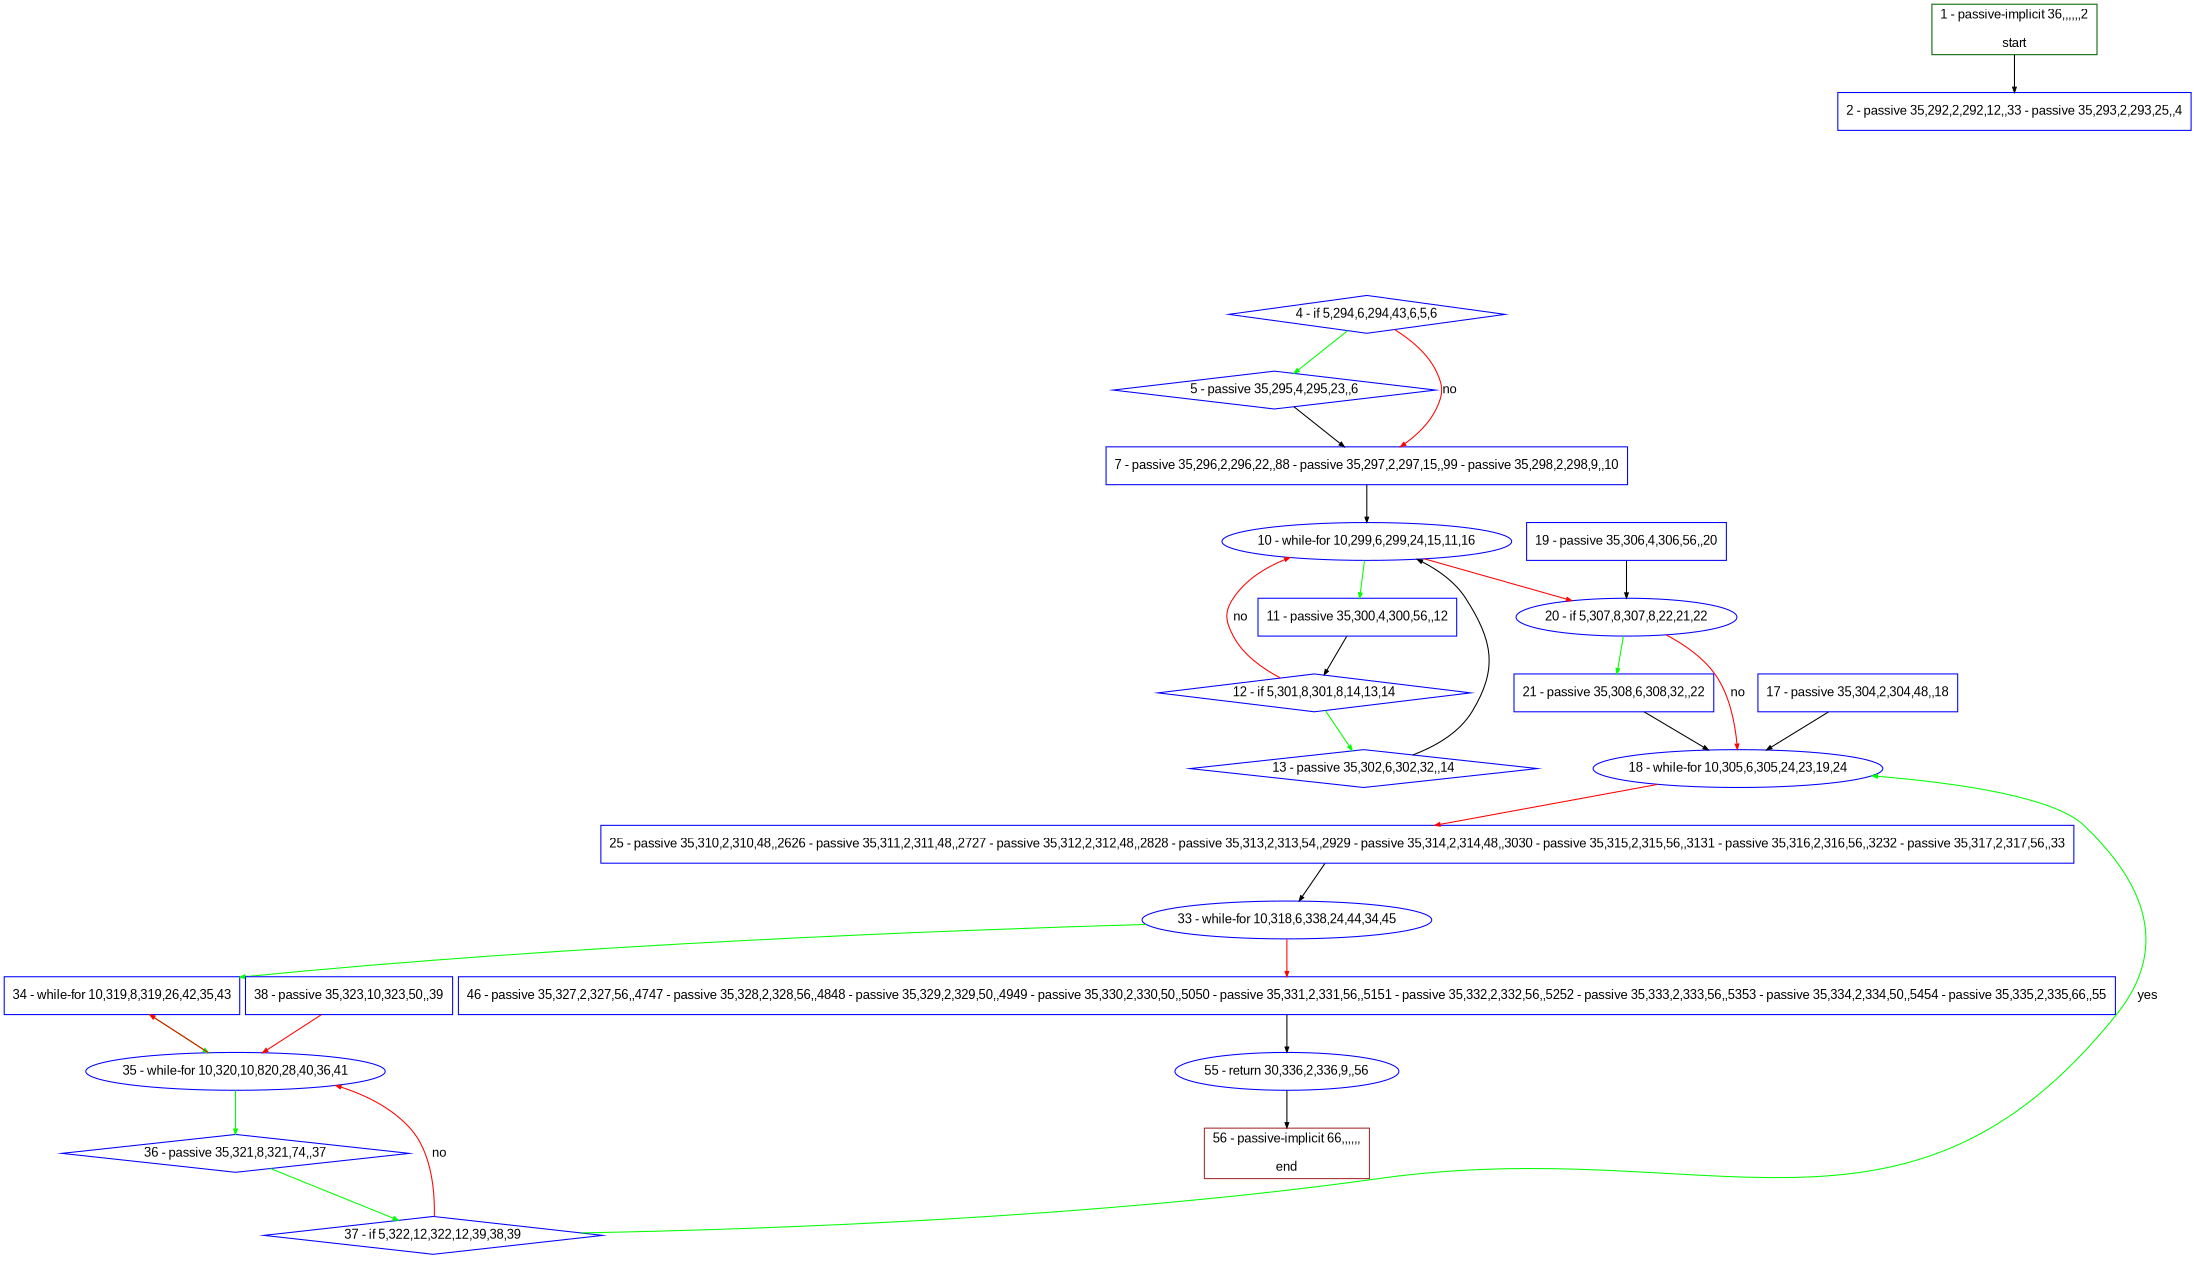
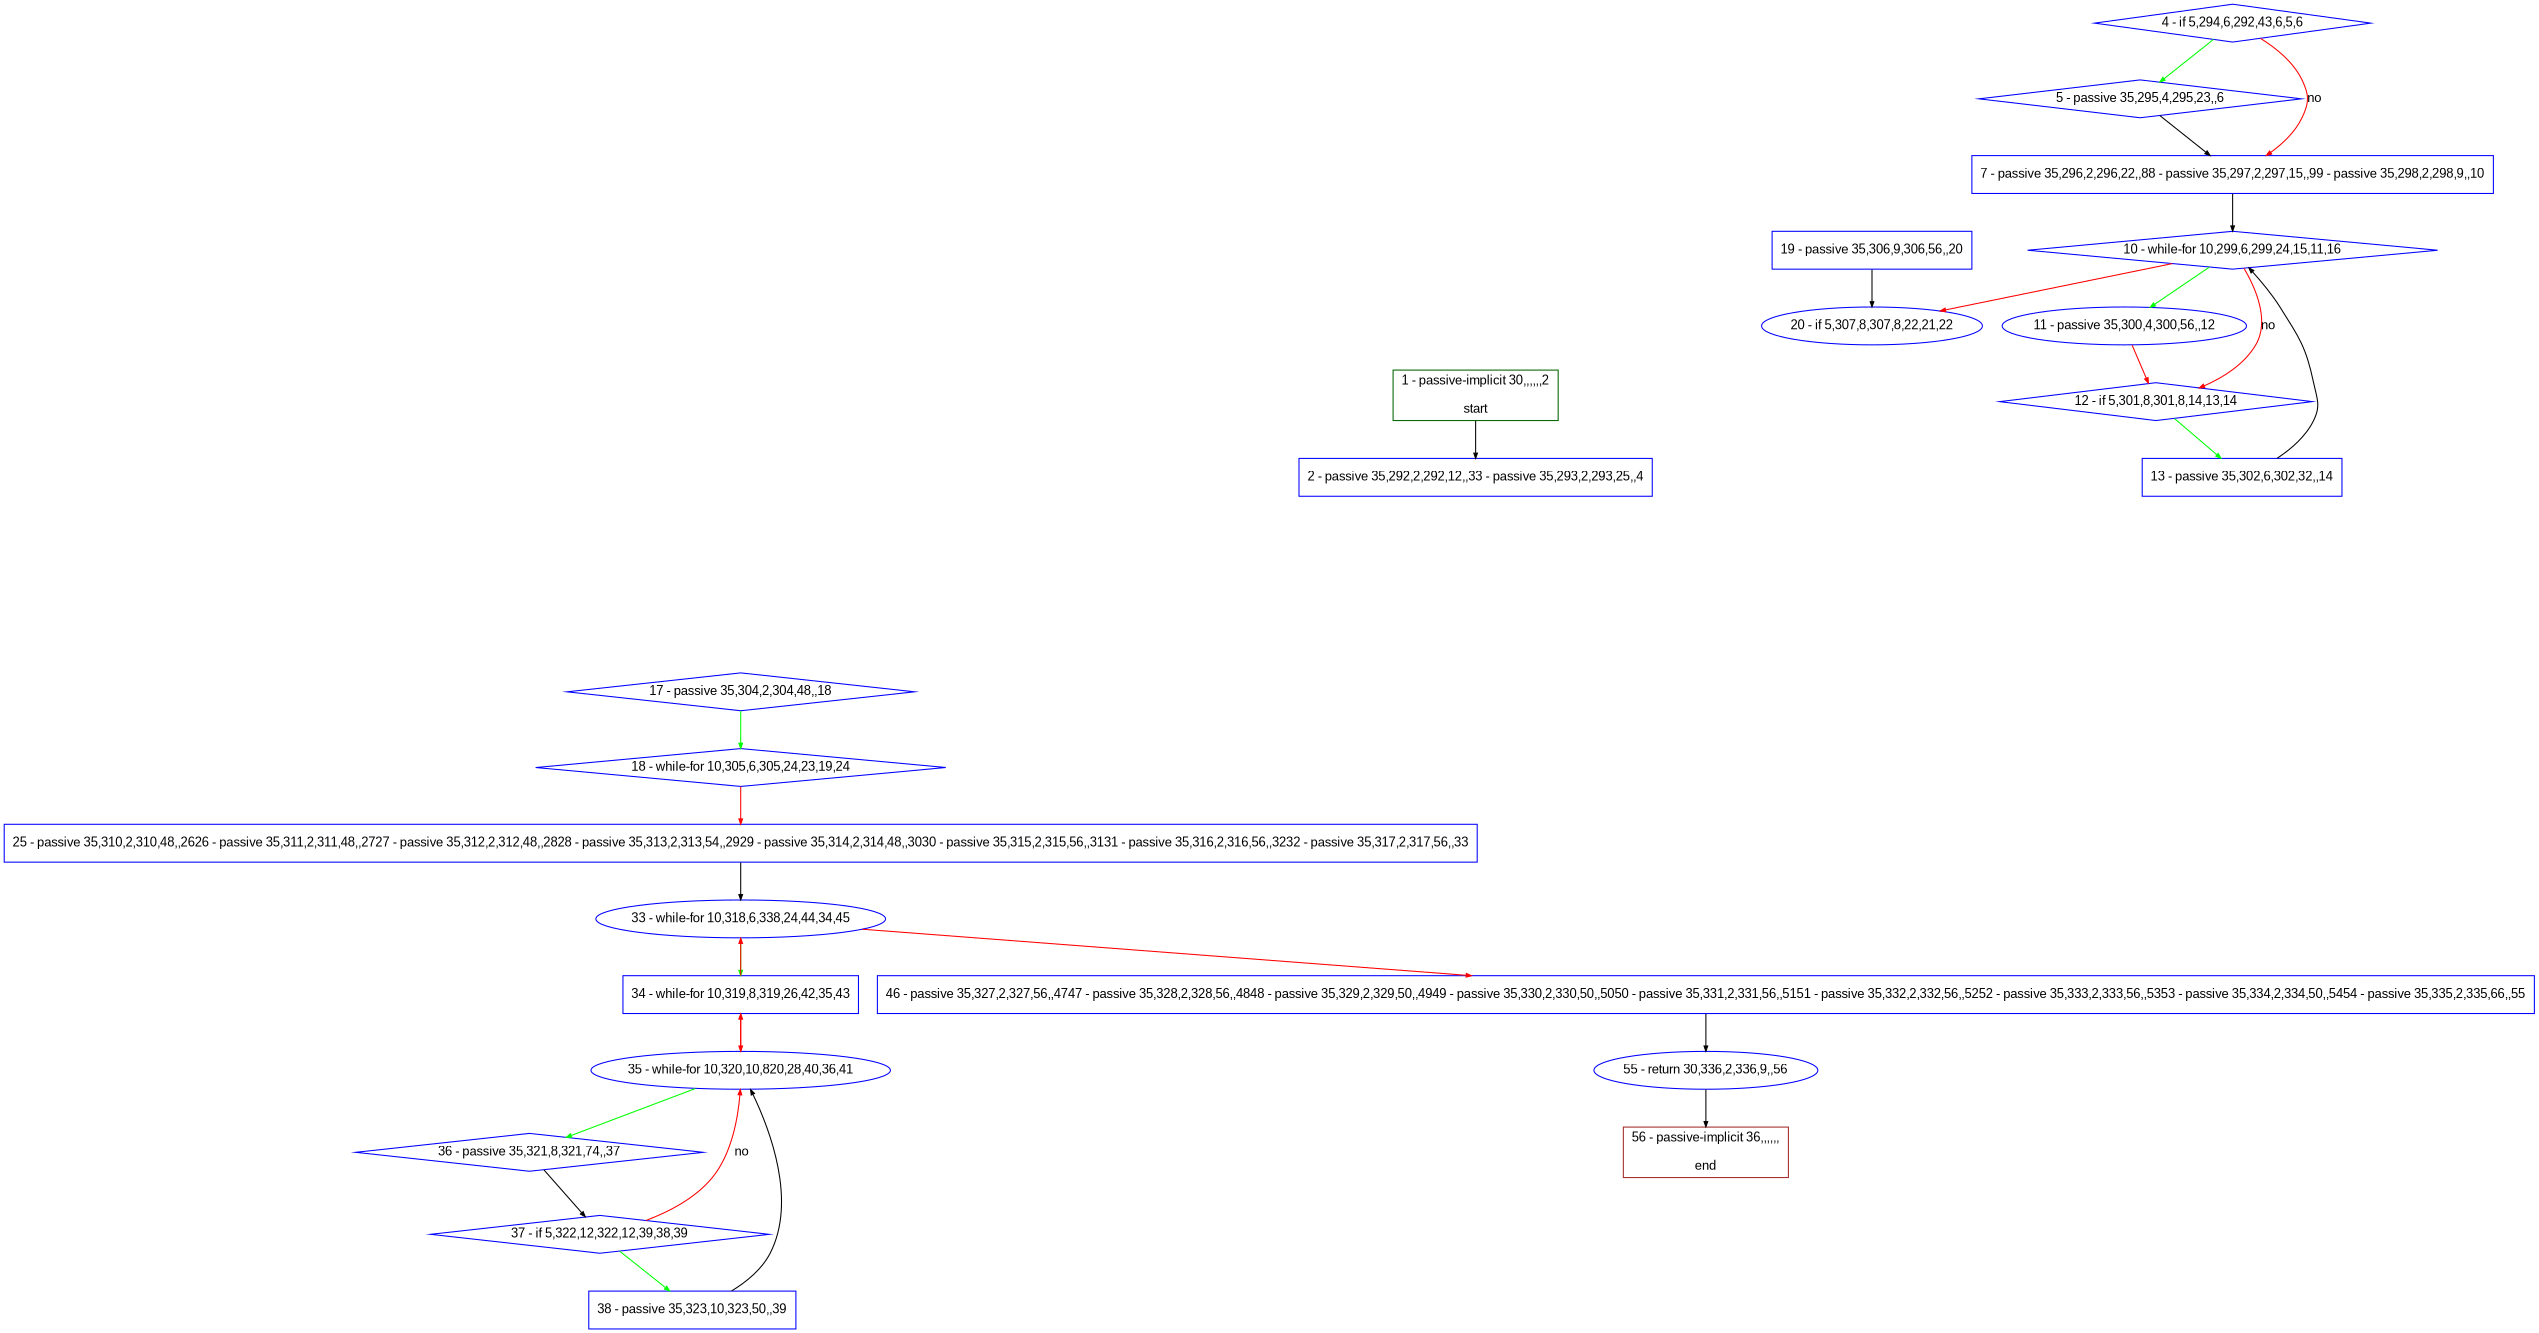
node "1 - passive-implicit 36,,,,,,2 start": label "1 - passive-implicit 36,,,,,,2 start" -> "1 - passive-implicit 30,,,,,,2 start"
node "4 - if 5,294,6,294,43,6,5,6": label "4 - if 5,294,6,294,43,6,5,6" -> "4 - if 5,294,6,292,43,6,5,6"
node "10 - while-for 10,299,6,299,24,15,11,16": shape ellipse -> diamond
node "19 - passive 35,306,4,306,56,,20": label "19 - passive 35,306,4,306,56,,20" -> "19 - passive 35,306,9,306,56,,20"
edge "12 - if 5,301,8,301,8,14,13,14" -> "10 - while-for 10,299,6,299,24,15,11,16": reversed
node "11 - passive 35,300,4,300,56,,12": shape box -> ellipse
edge "11 - passive 35,300,4,300,56,,12" -> "12 - if 5,301,8,301,8,14,13,14": color #000000 -> #ff0000
edge "20 - if 5,307,8,307,8,22,21,22" -> "18 - while-for 10,305,6,305,24,23,19,24": removed, label "no"
node "21 - passive 35,308,6,308,32,,22": removed
node "17 - passive 35,304,2,304,48,,18": shape box -> diamond
edge "17 - passive 35,304,2,304,48,,18" -> "18 - while-for 10,305,6,305,24,23,19,24": color #000000 -> #00ff00
node "13 - passive 35,302,6,302,32,,14": shape diamond -> box
node "18 - while-for 10,305,6,305,24,23,19,24": shape ellipse -> diamond
edge "34 - while-for 10,319,8,319,26,42,35,43" -> "33 - while-for 10,318,6,338,24,44,34,45": added
edge "34 - while-for 10,319,8,319,26,42,35,43" -> "35 - while-for 10,320,10,820,28,40,36,41": color #00ff00 -> #ff0000
edge "38 - passive 35,323,10,323,50,,39" -> "35 - while-for 10,320,10,820,28,40,36,41": color #ff0000 -> #000000
node "56 - passive-implicit 66,,,,,, end": label "56 - passive-implicit 66,,,,,, end" -> "56 - passive-implicit 36,,,,,, end"
edge "37 - if 5,322,12,322,12,39,38,39" -> "18 - while-for 10,305,6,305,24,23,19,24": now "37 - if 5,322,12,322,12,39,38,39" -> "38 - passive 35,323,10,323,50,,39"
edge "36 - passive 35,321,8,321,74,,37" -> "37 - if 5,322,12,322,12,39,38,39": color #00ff00 -> #000000
